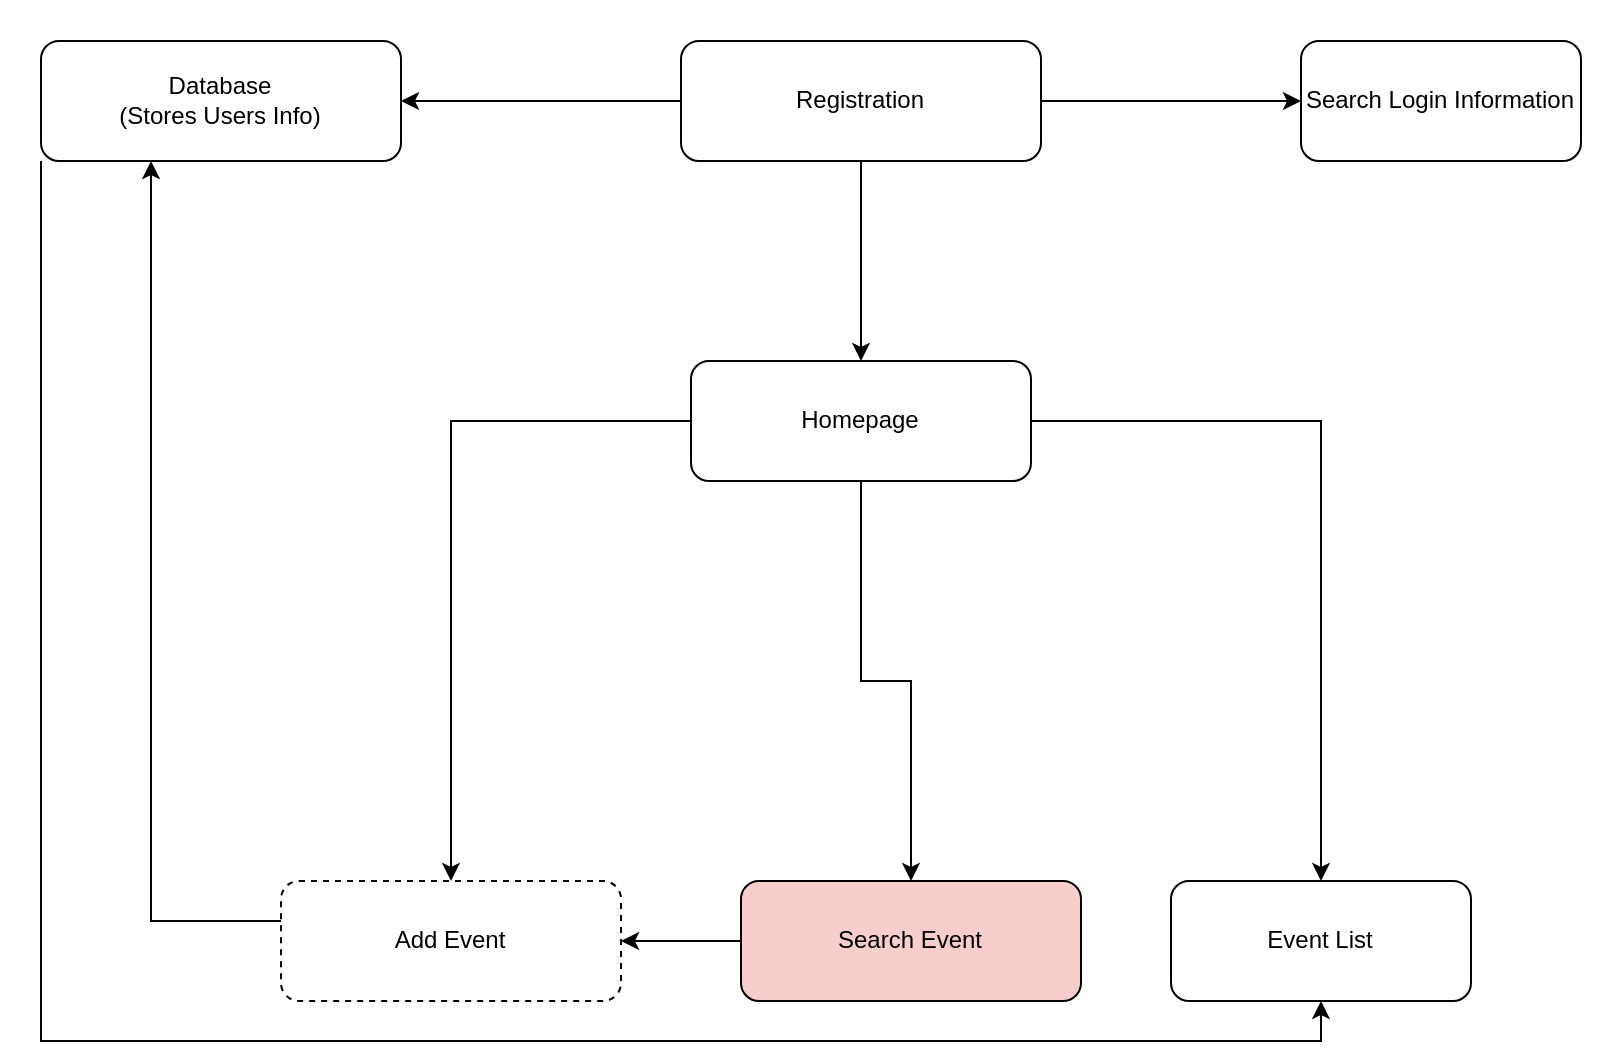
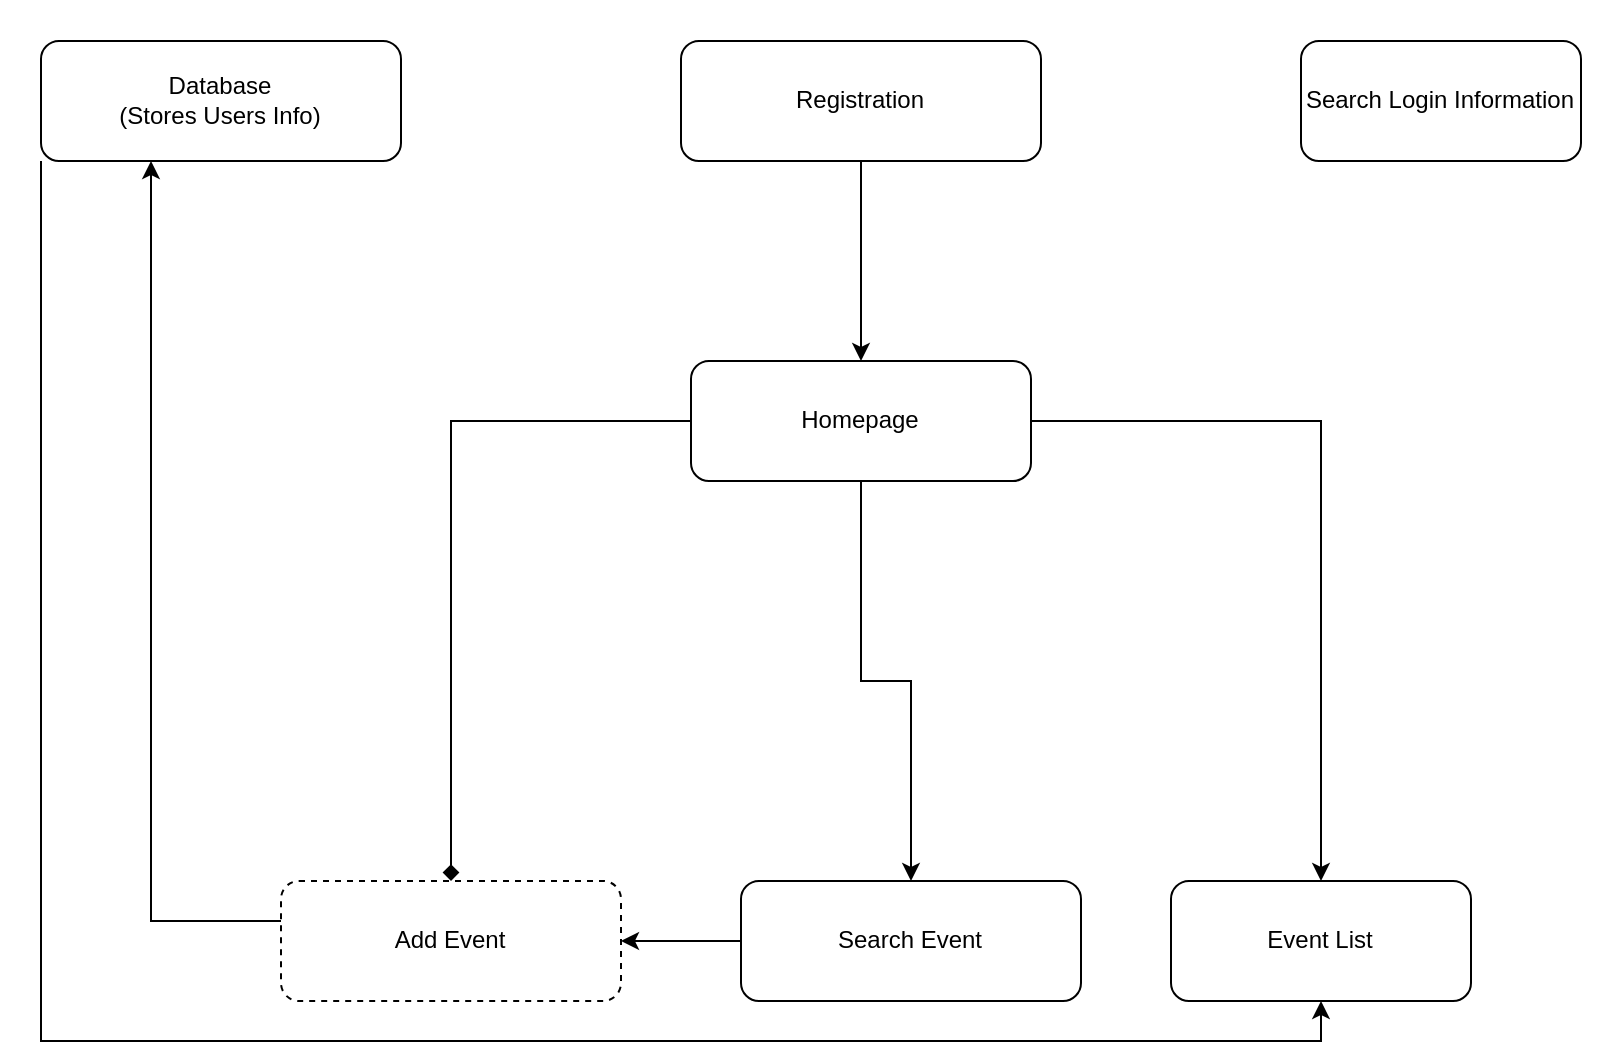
edge "Registration" -> "Database (Stores Users Info)": removed
edge "Registration" -> "Search Login Information": removed
edge "Homepage" -> "Add Event": arrowhead classic -> diamond
node "Search Event": fillcolor #f8cecc -> #ffffff
